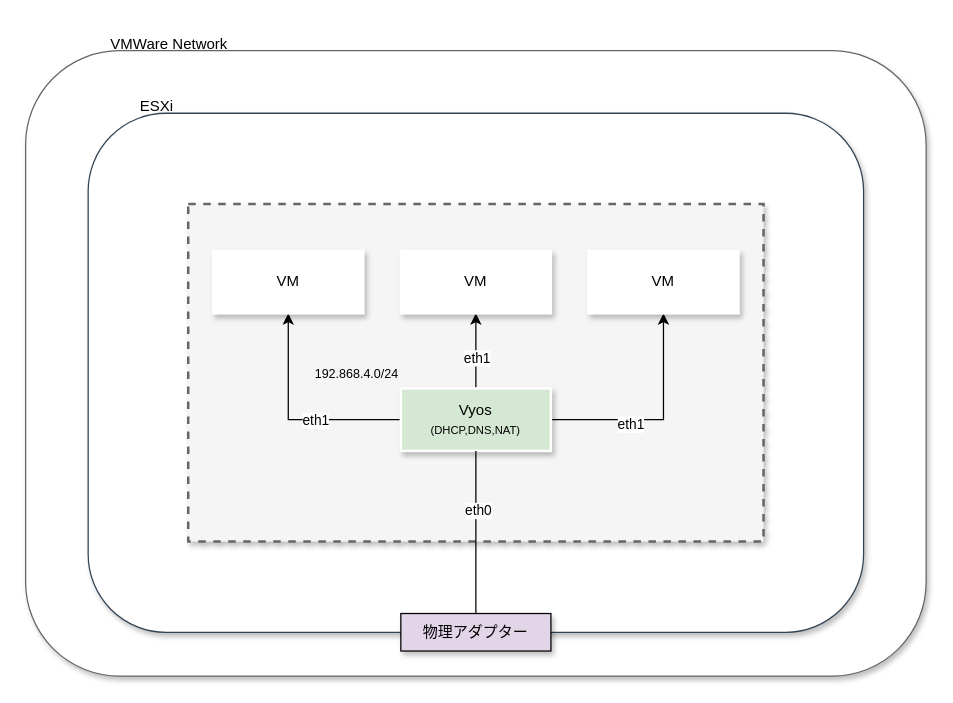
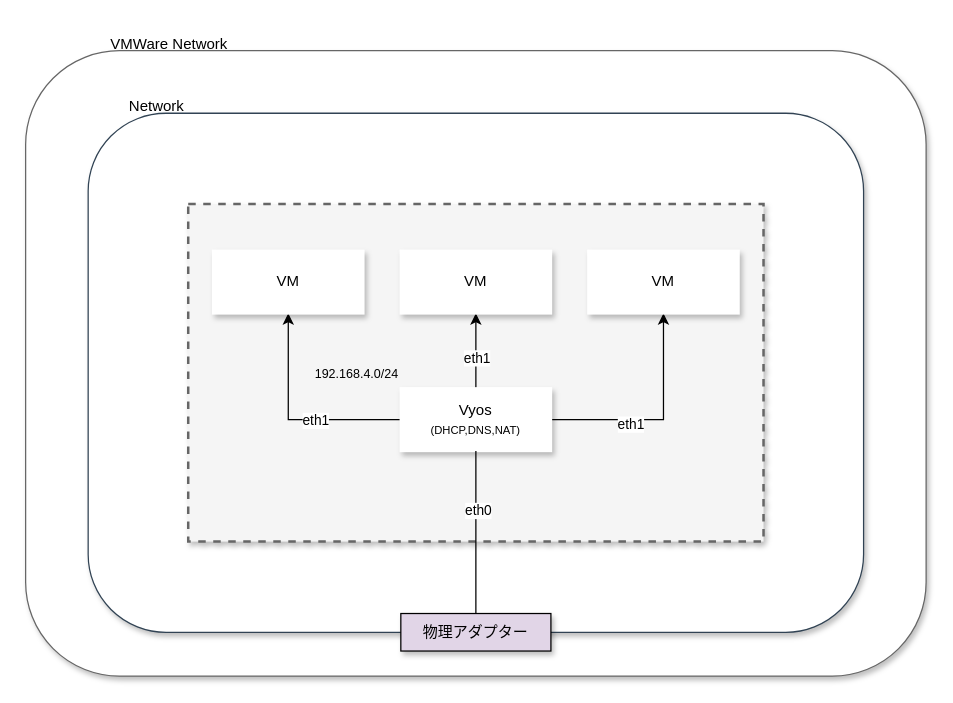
node "ESXi": label "ESXi" -> "Network"
node "192.868.4.0/24": label "192.868.4.0/24" -> "192.168.4.0/24"
node "Vyos (DHCP,DNS,NAT)": fillcolor #d5e8d4 -> #ffffff
